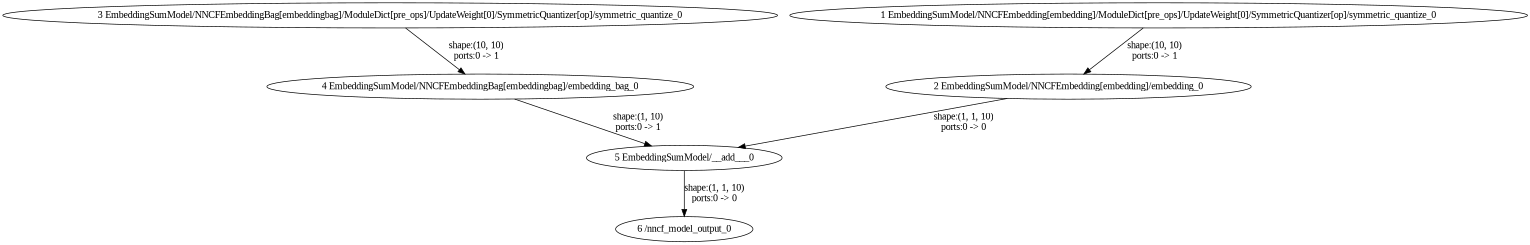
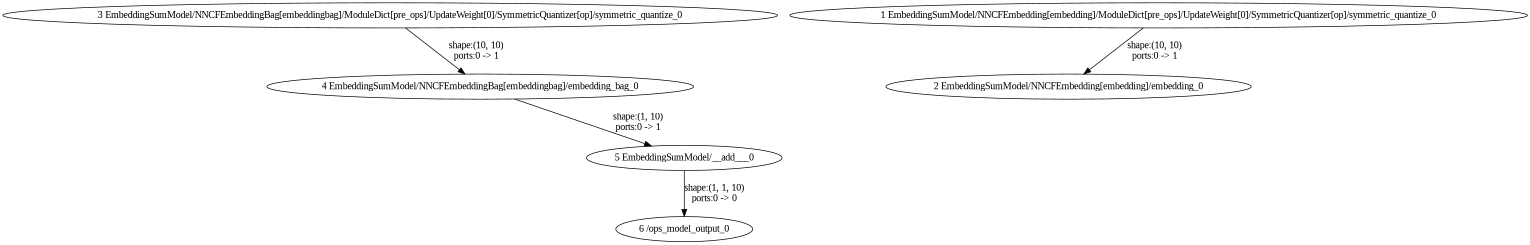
edge "2 EmbeddingSumModel/NNCFEmbedding[embedding]/embedding_0" -> "5 EmbeddingSumModel/__add___0": removed, label "shape:(1, 1, 10) ports:0 -> 0"
node "6 /nncf_model_output_0": label "6 /nncf_model_output_0" -> "6 /ops_model_output_0"
